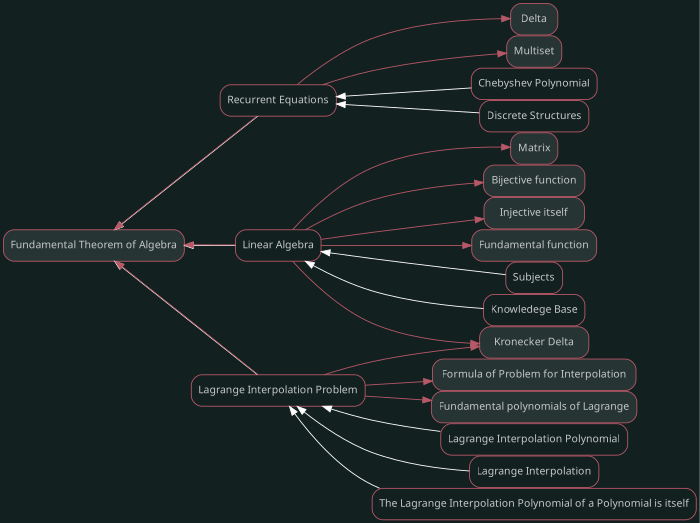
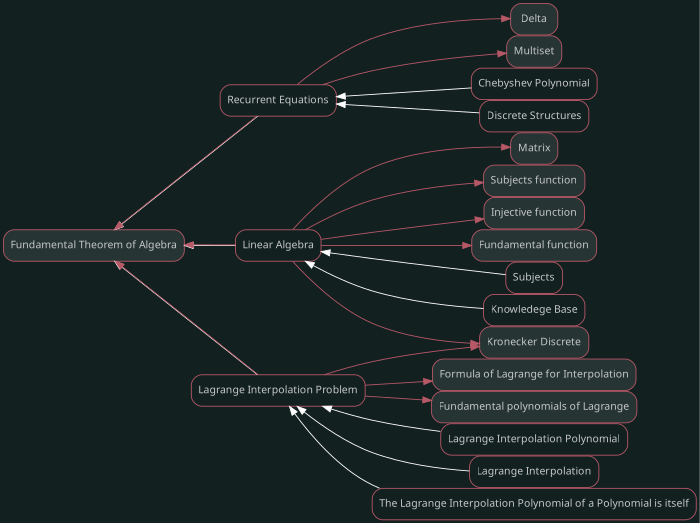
node "Bijective function": label "Bijective function" -> "Subjects function"
node "Injective itself": label "Injective itself" -> "Injective function"
node "Kronecker Delta": label "Kronecker Delta" -> "Kronecker Discrete"
node "Formula of Problem for Interpolation": label "Formula of Problem for Interpolation" -> "Formula of Lagrange for Interpolation"
